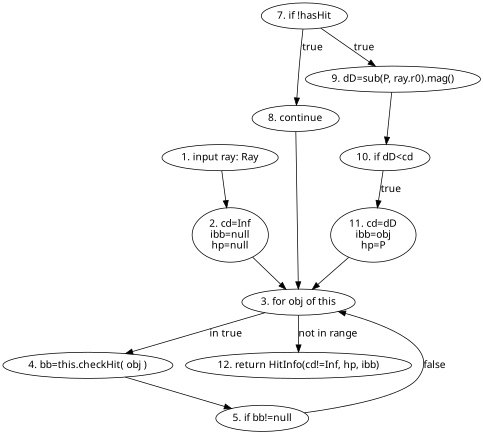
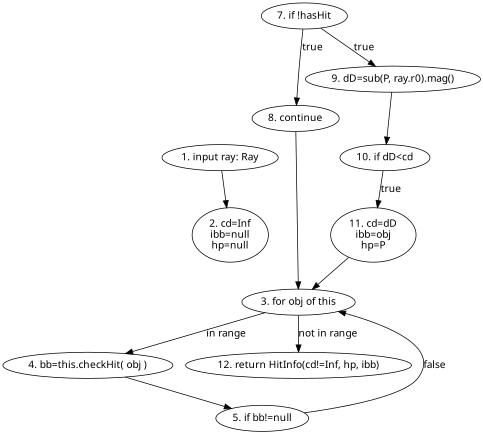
edge "2. cd=Inf ibb=null hp=null" -> "3. for obj of this": removed
edge "3. for obj of this" -> "4. bb=this.checkHit( obj )": label "in true" -> "in range"
